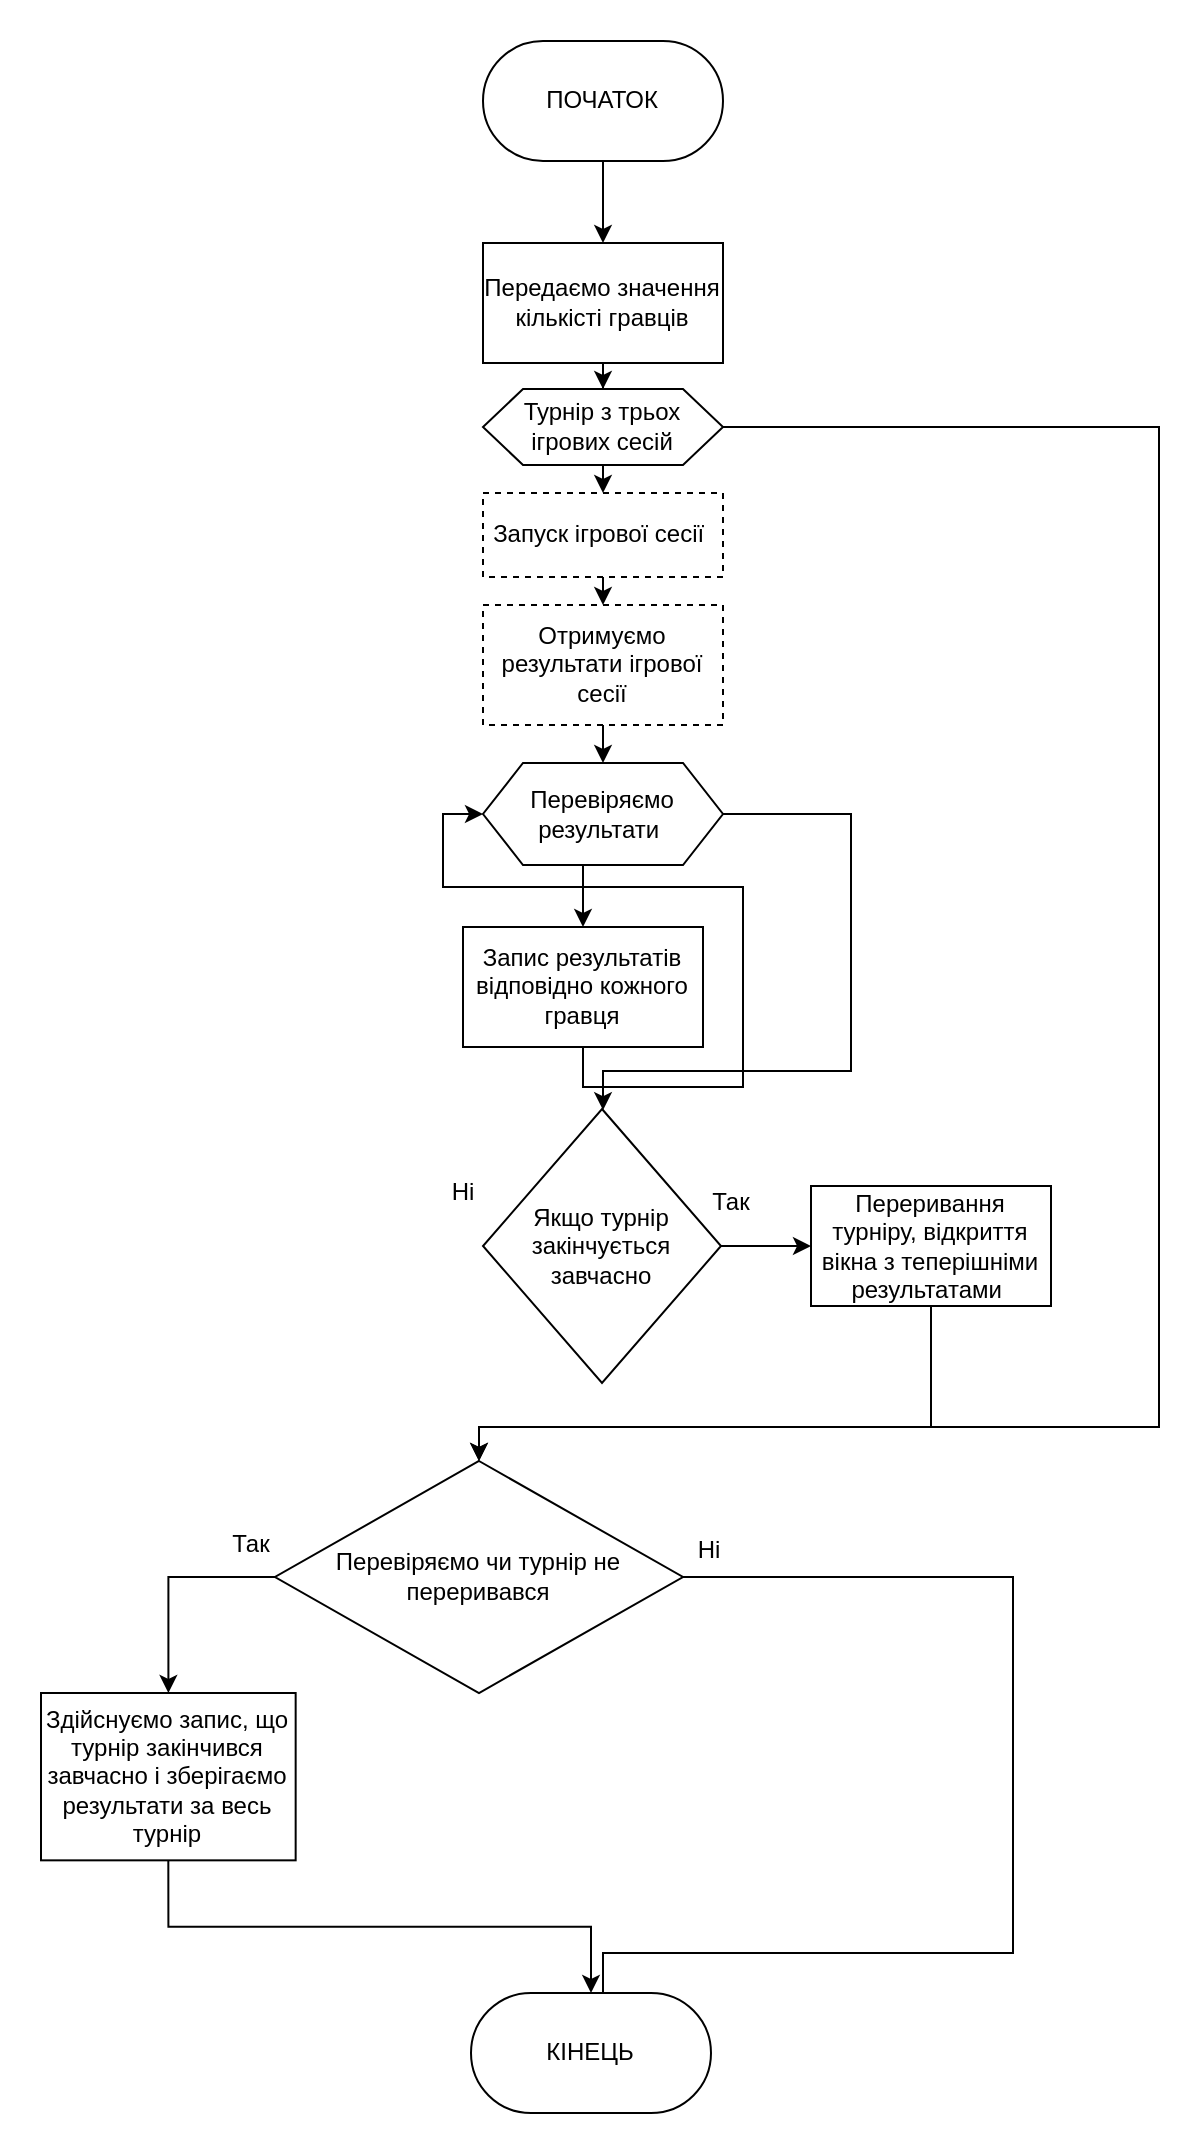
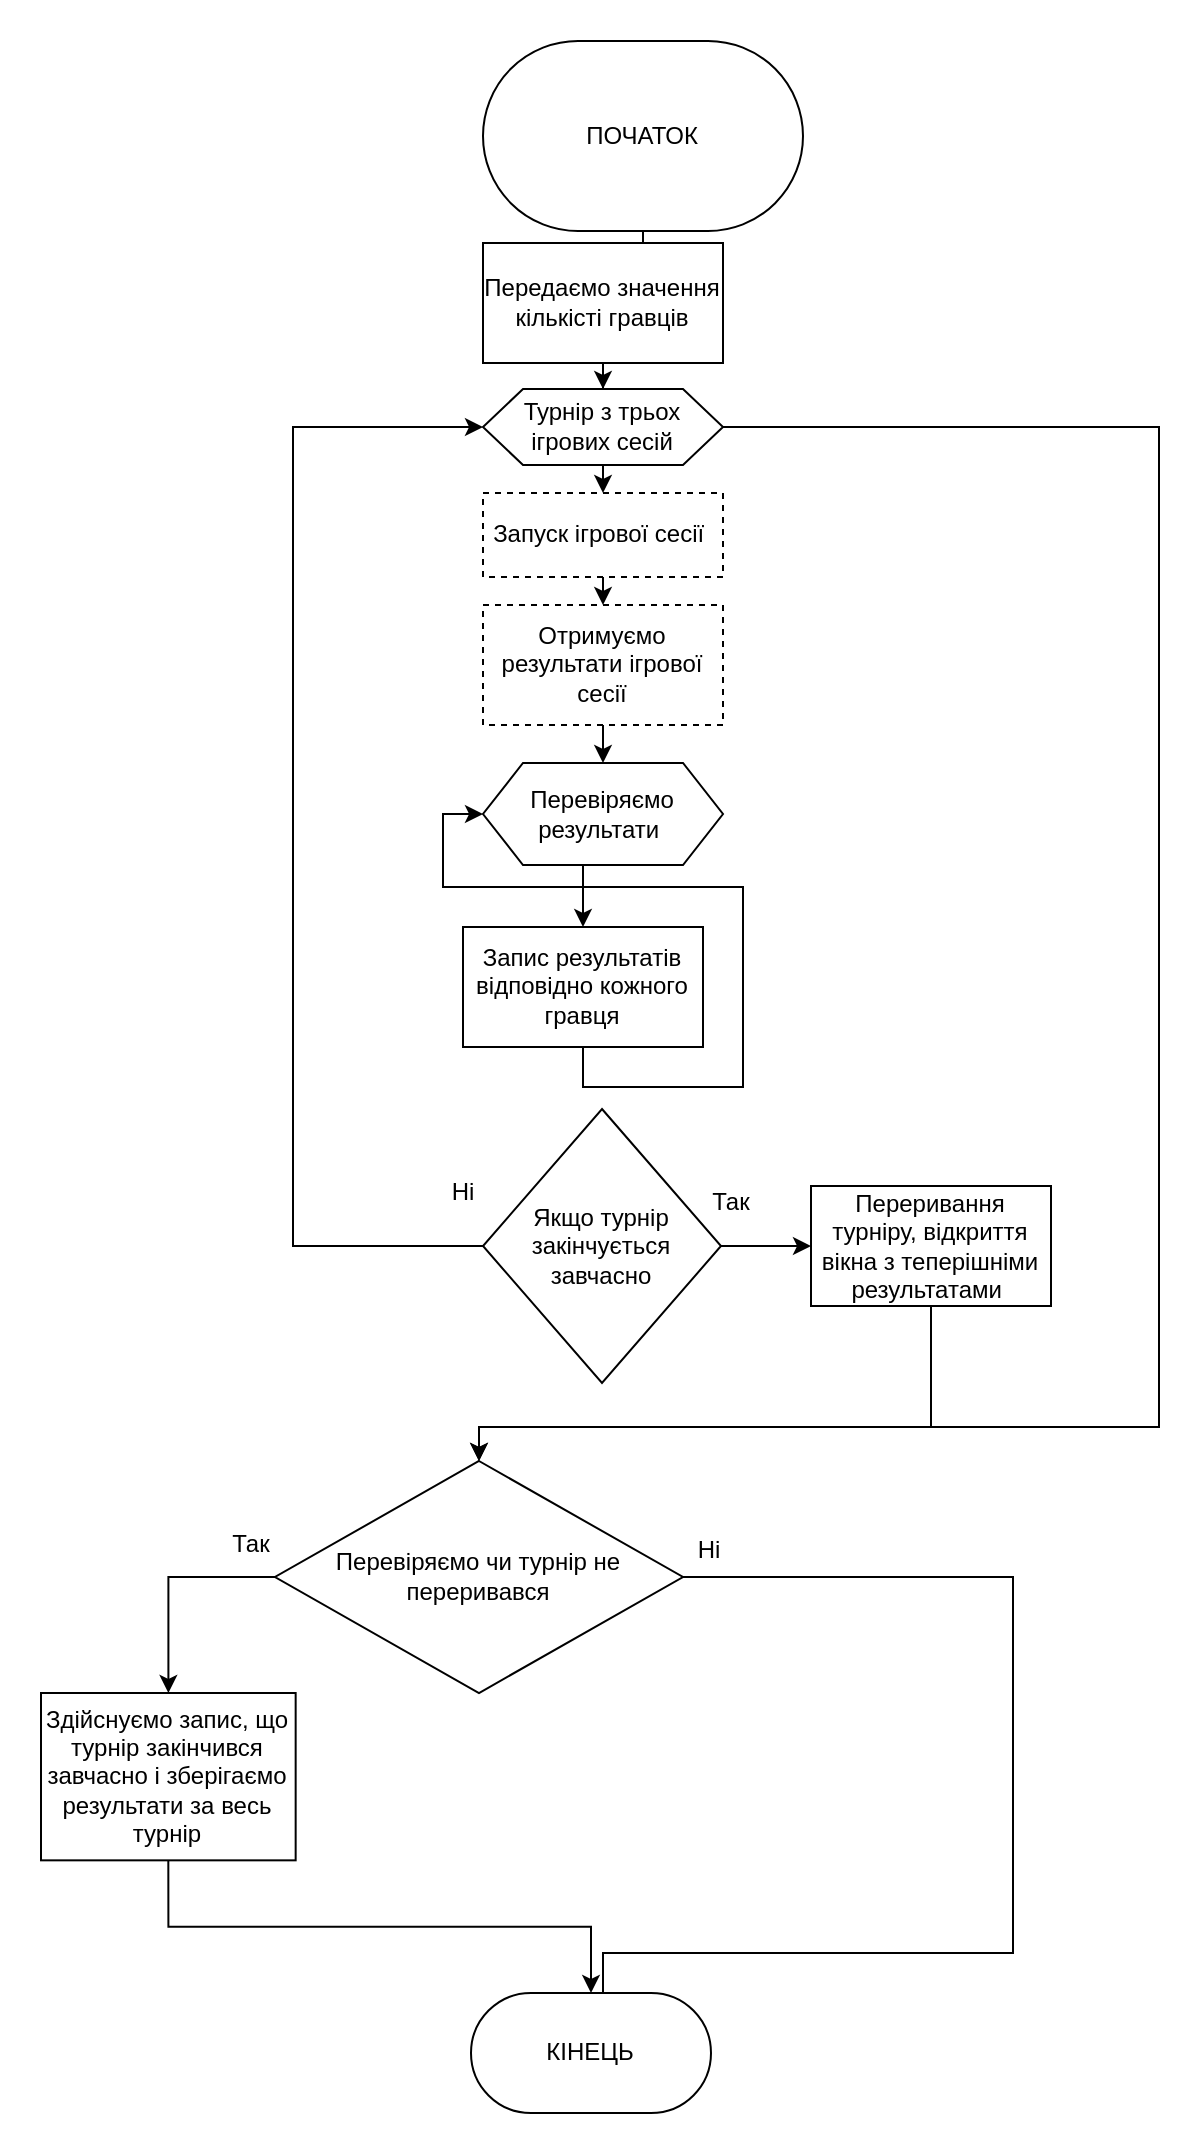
node "ПОЧАТОК": size 240x120 -> 320x190
edge "Якщо турнір закінчується завчасно" -> "Турнір з трьох ігрових сесій": added
edge "Перевіряємо результати" -> "Якщо турнір закінчується завчасно": removed
